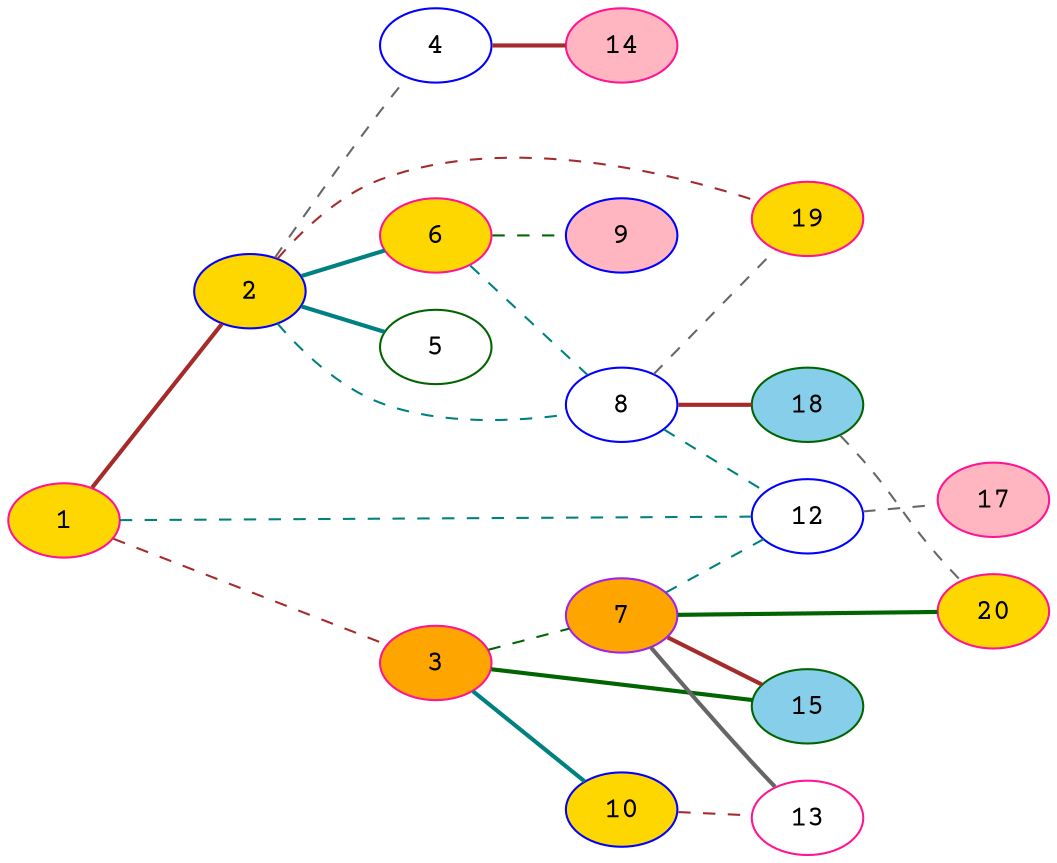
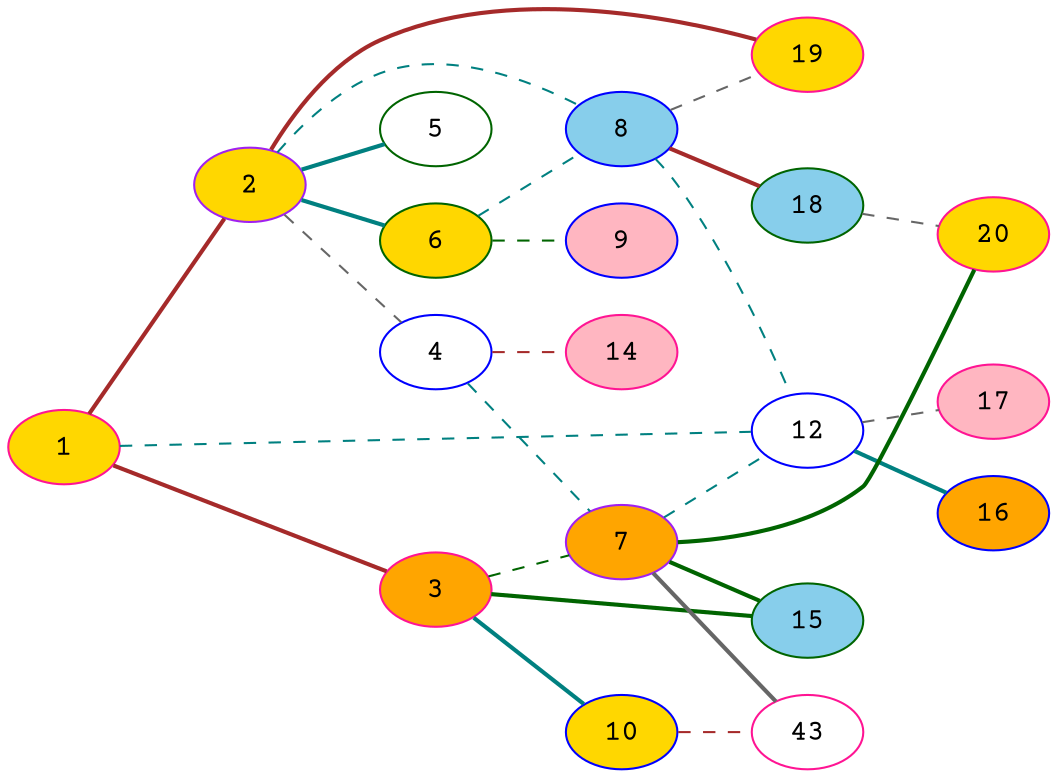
edge "4" -- "14": style bold -> dashed
edge "19" -- "2": style dashed -> bold
node "6": color deeppink -> darkgreen
node "2": color blue -> purple
node "8": fillcolor white -> skyblue
edge "4" -- "7": added
node "16": added
edge "1" -- "3": style dashed -> bold
edge "7" -- "15": color brown -> darkgreen
node "13": label "13" -> "43"
